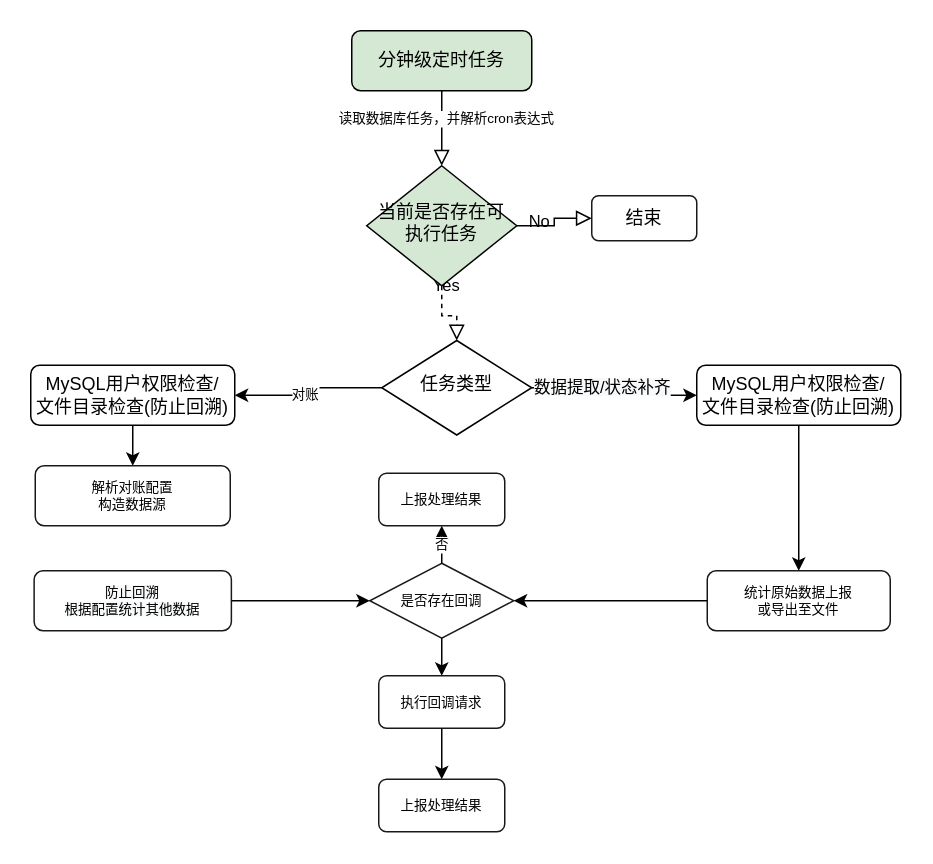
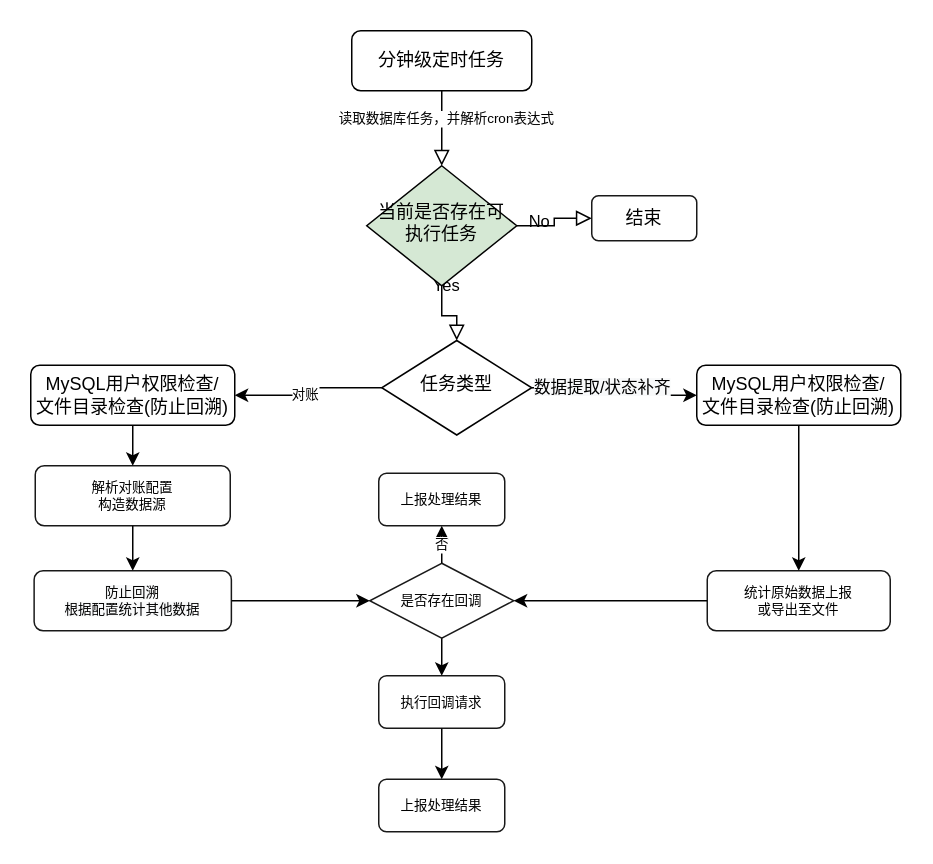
node "分钟级定时任务": fillcolor #d5e8d4 -> #ffffff
edge "当前是否存在可执行任务" -> "任务类型": style dashed -> solid
edge "解析对账配置 构造数据源" -> "防止回溯根据配置统计其他数据": added
